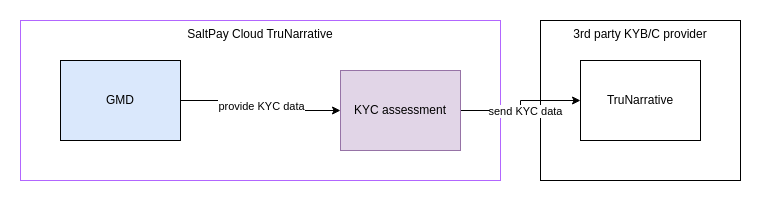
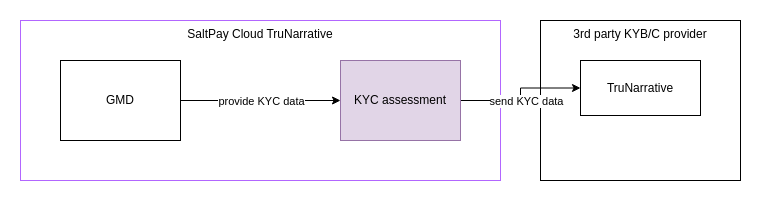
node "GMD": fillcolor #dae8fc -> #ffffff
node "TruNarrative": size 120x80 -> 120x55
node "KYC assessment": moved (401, 111) -> (401, 101)
